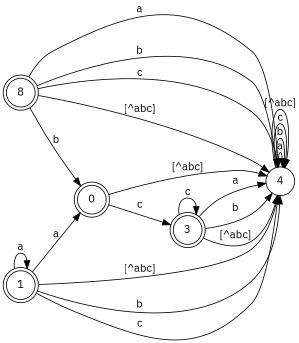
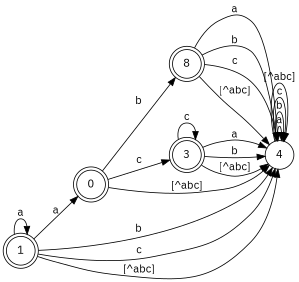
edge "8" -> "0": reversed
